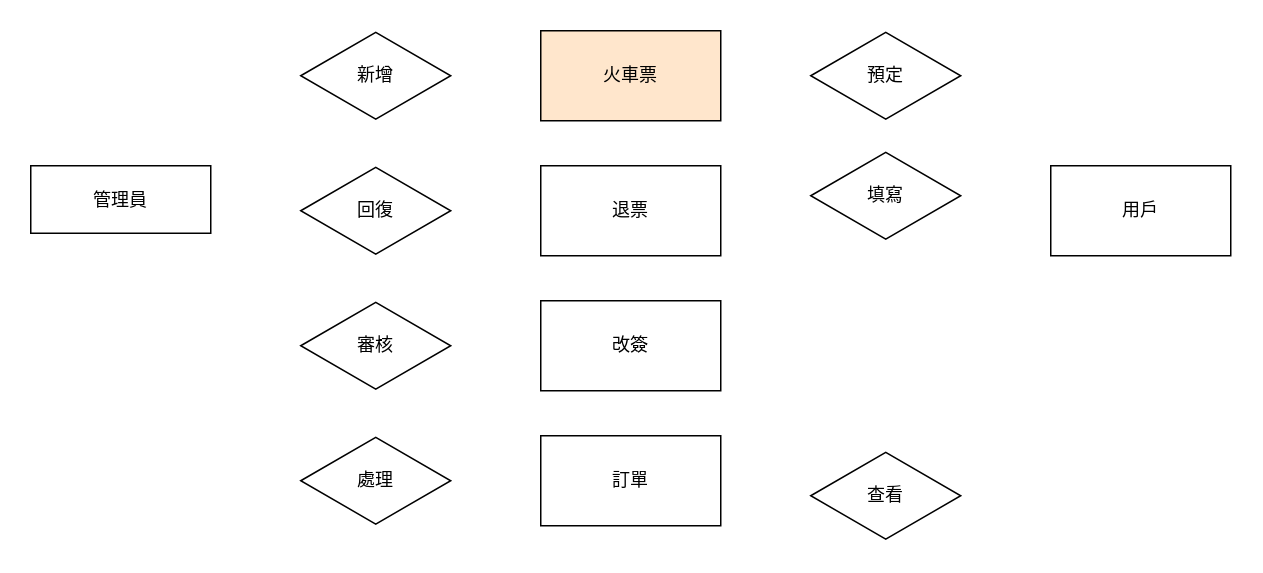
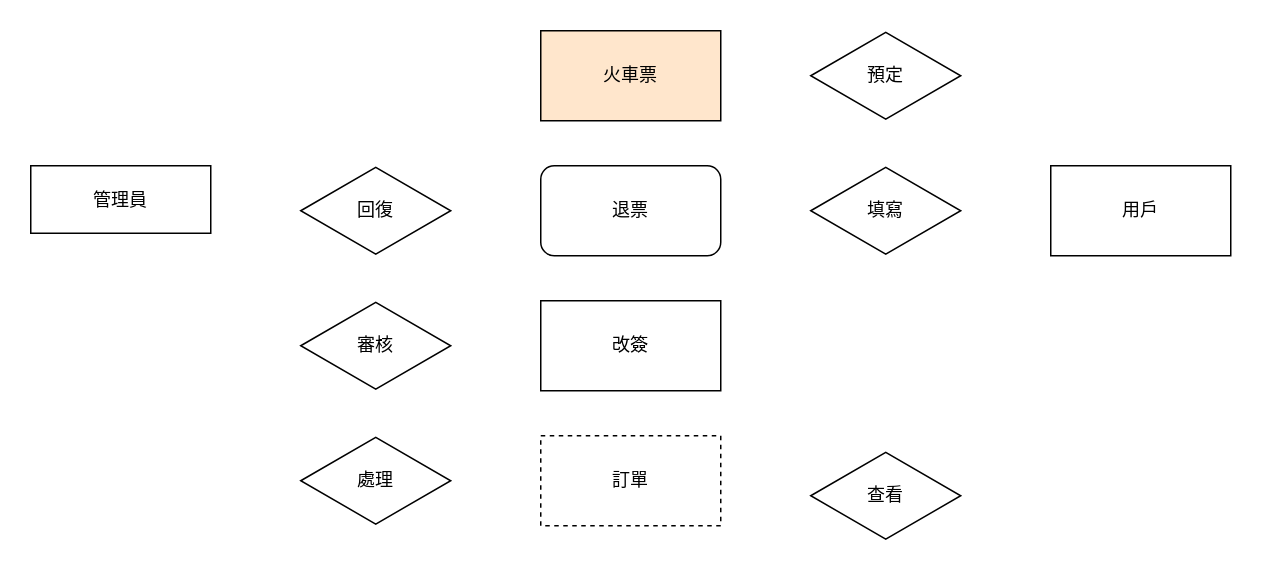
node "新增": removed
node "填寫": moved (886, 196) -> (886, 211)
node "退票": shape rectangle -> rounded rectangle
node "訂單": style solid -> dashed
